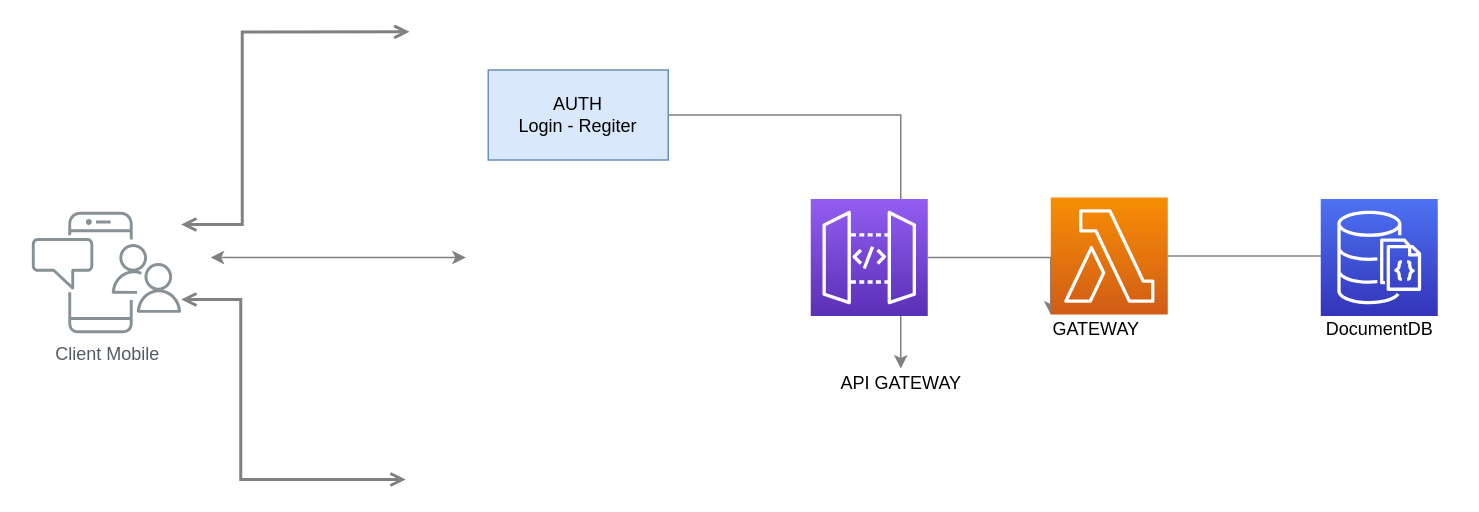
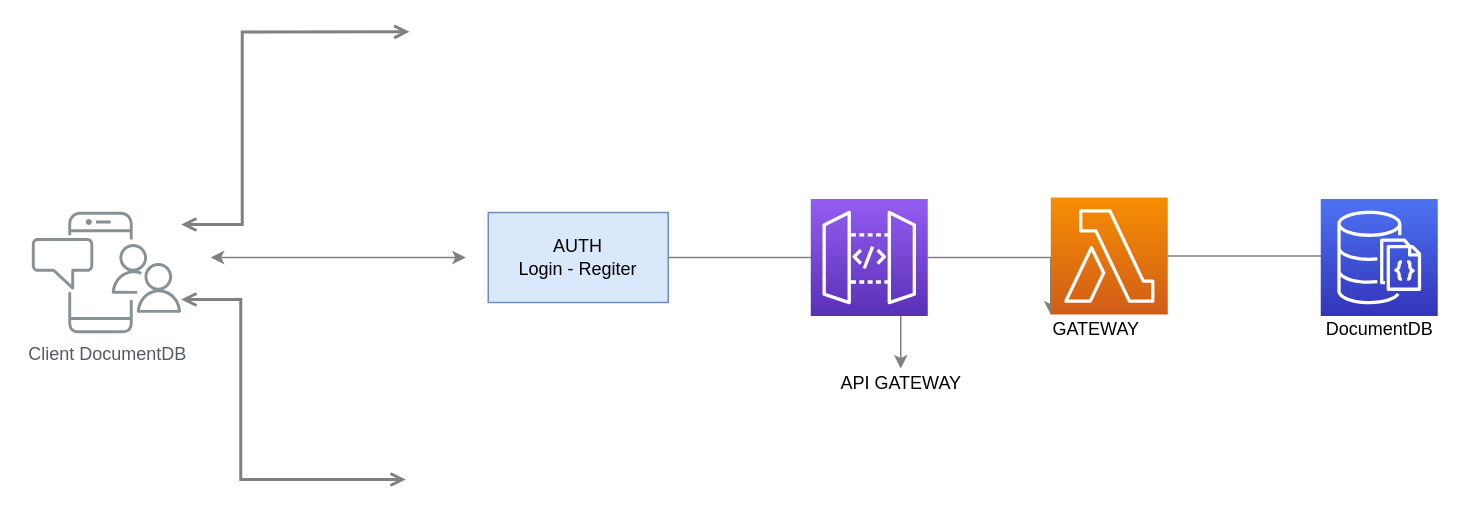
node "AUTH Login - Regiter": moved (578, 115) -> (578, 257)
node "Client Mobile": label "Client Mobile" -> "Client DocumentDB"
